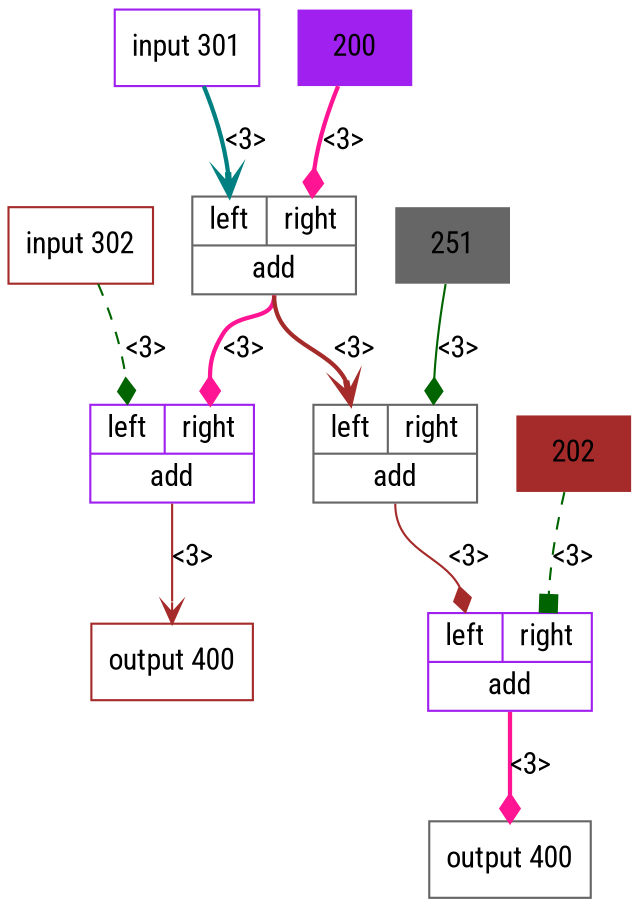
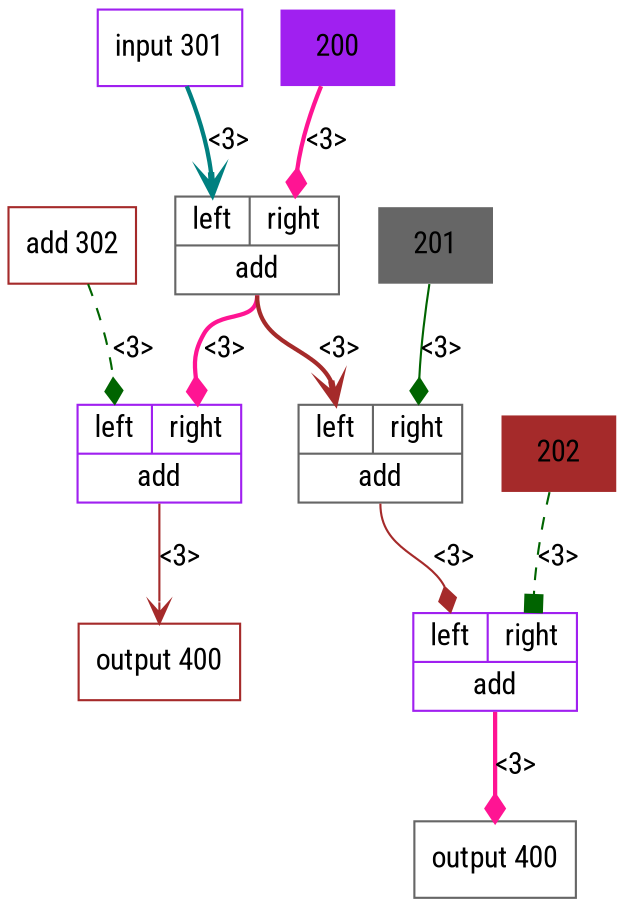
node "input 302": label "input 302" -> "add 302"
node "251": label "251" -> "201"
